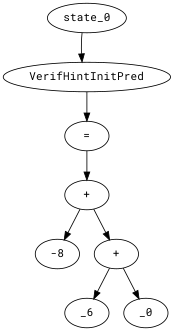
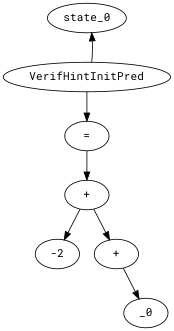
edge "state_0" -> "VerifHintInitPred": reversed
node "-8": label "-8" -> "-2"
node "_6": removed
